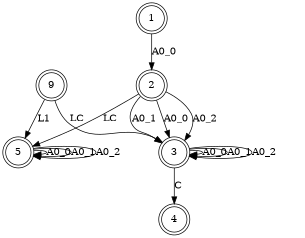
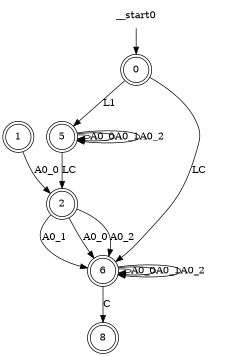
node "__start0": added
node "9": label "9" -> "0"
edge "2" -> "5": reversed
node "3": label "3" -> "6"
node "4": label "4" -> "8"
